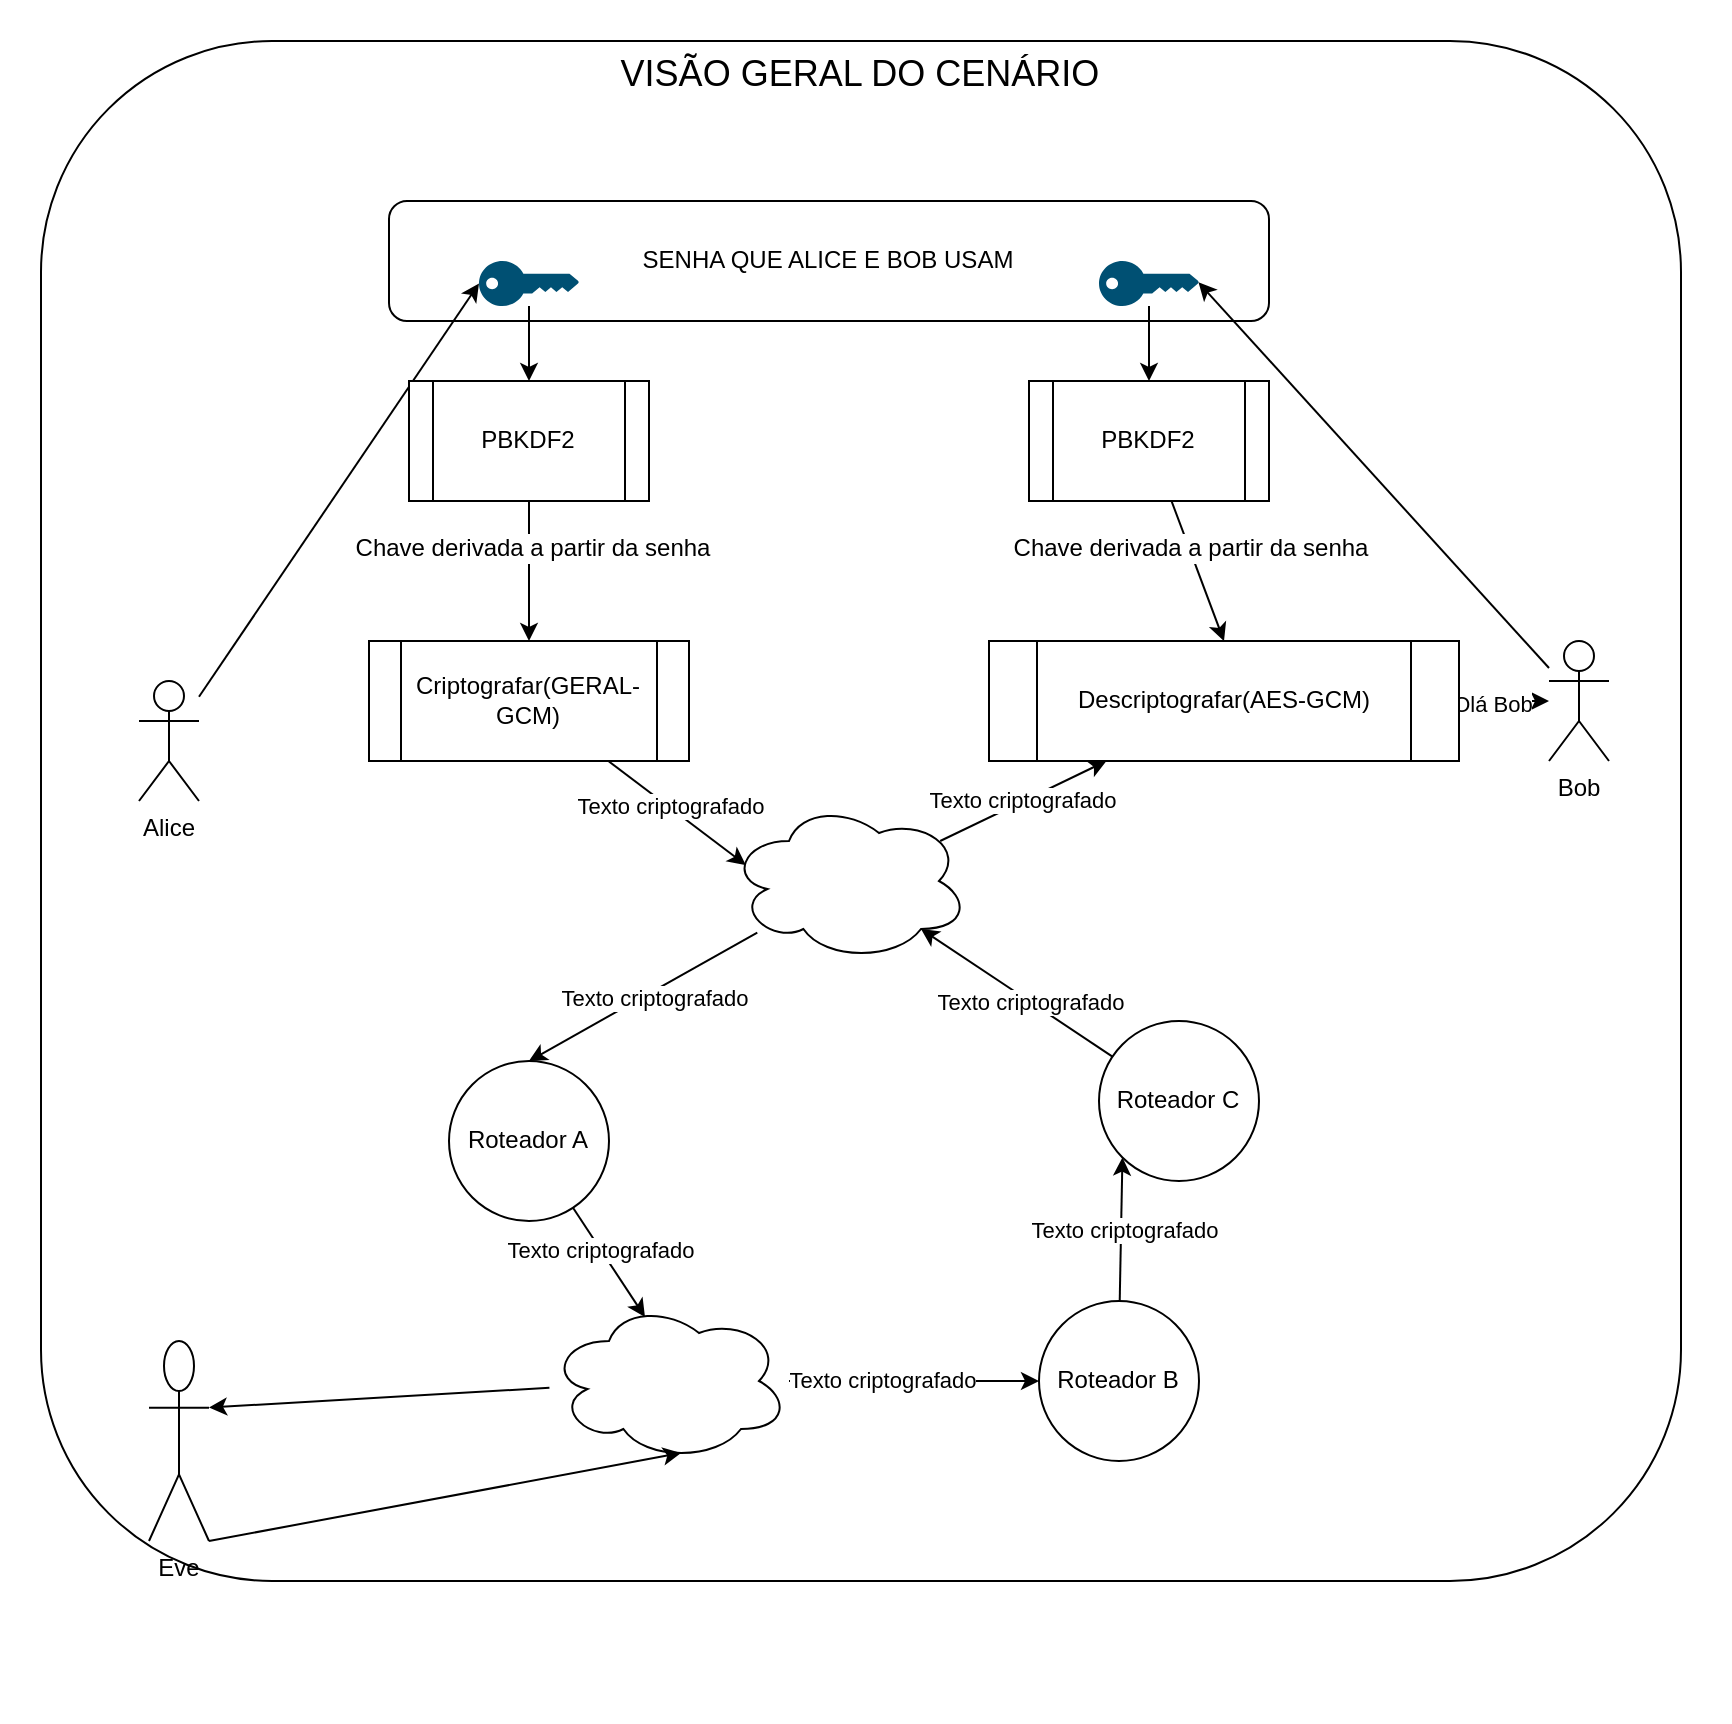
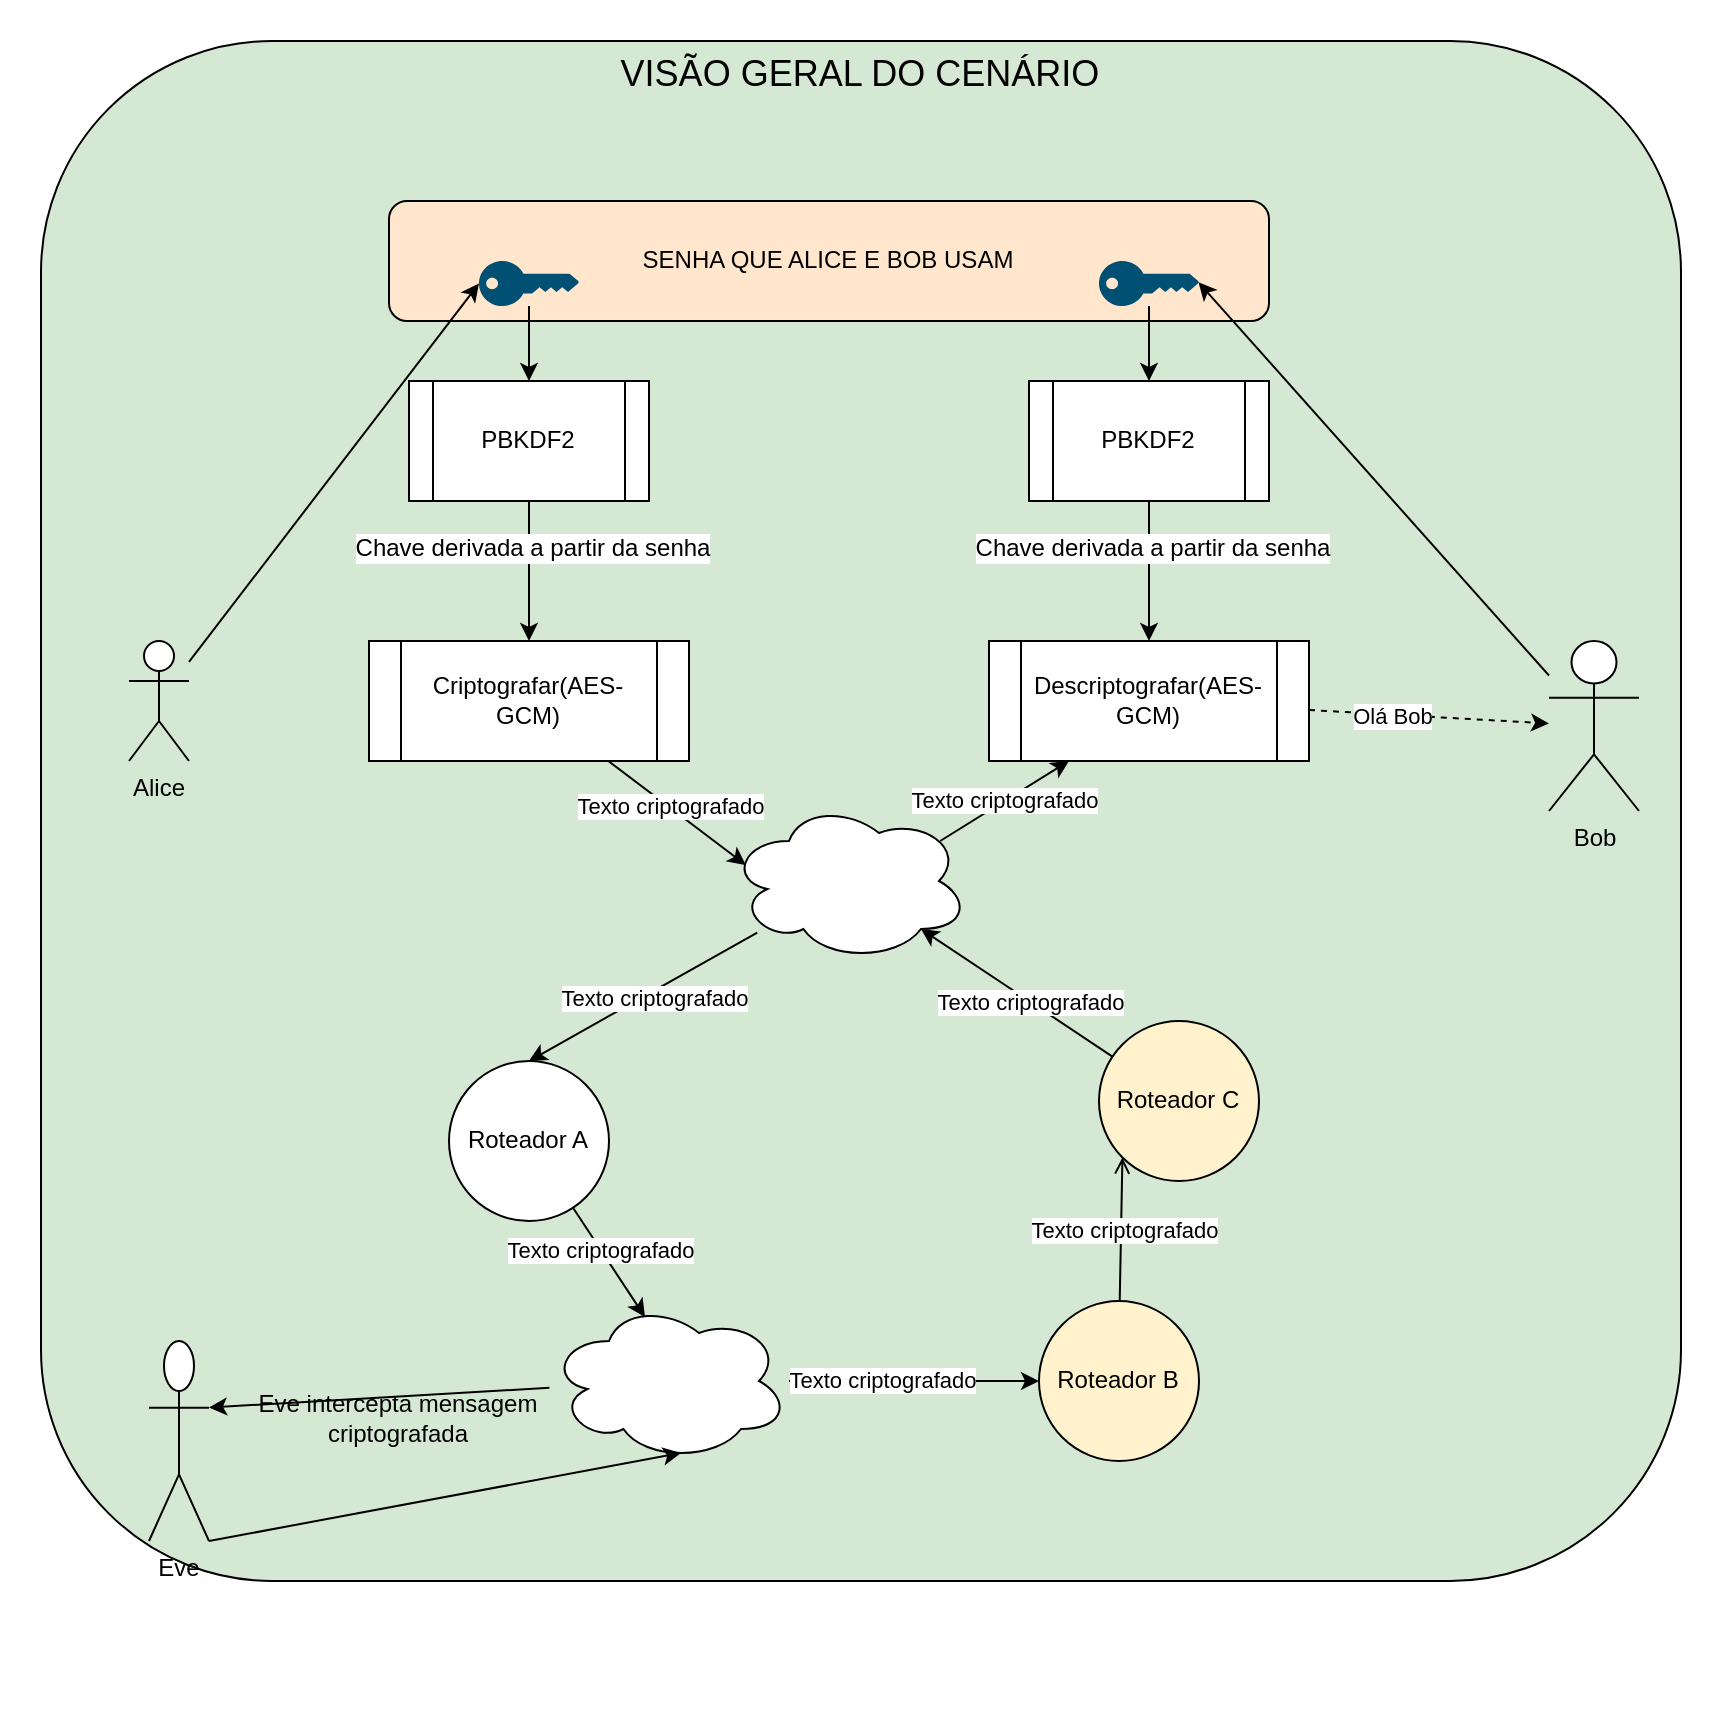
node "VISÃO GERAL DO CENÁRIO": fillcolor #ffffff -> #d5e8d4
node "SENHA QUE ALICE E BOB USAM": fillcolor #ffffff -> #ffe6cc
node "Criptografar(GERAL-GCM)": label "Criptografar(GERAL-GCM)" -> "Criptografar(AES-GCM)"
node "Descriptografar(AES-GCM)": size 470x120 -> 320x120
node "Bob": size 60x120 -> 90x170
node "Alice": moved (169, 741) -> (159, 701)
node "Roteador C": fillcolor #ffffff -> #fff2cc
edge "Roteador B" -> "Roteador C": arrowhead classic -> open
node "Roteador B": fillcolor #ffffff -> #fff2cc
node "Eve intercepta mensagem criptografada": added
